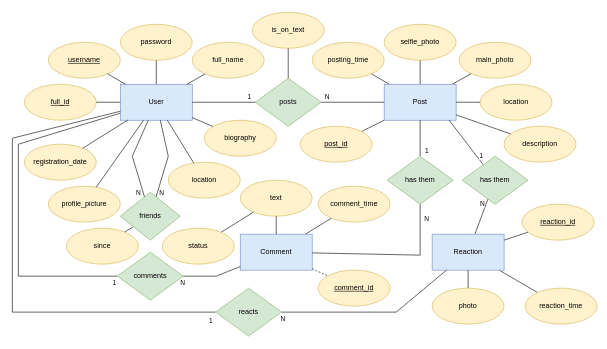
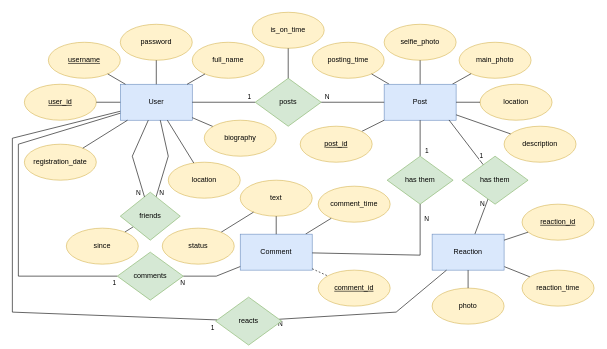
node "is_on_text": label "is_on_text" -> "is_on_time"
node "full_id": label "full_id" -> "user_id"
edge "User" -- "profile_picture": removed
node "profile_picture": removed
node "reaction_time": moved (561, 306) -> (558, 288)
node "reacts": moved (249, 312) -> (249, 321)
